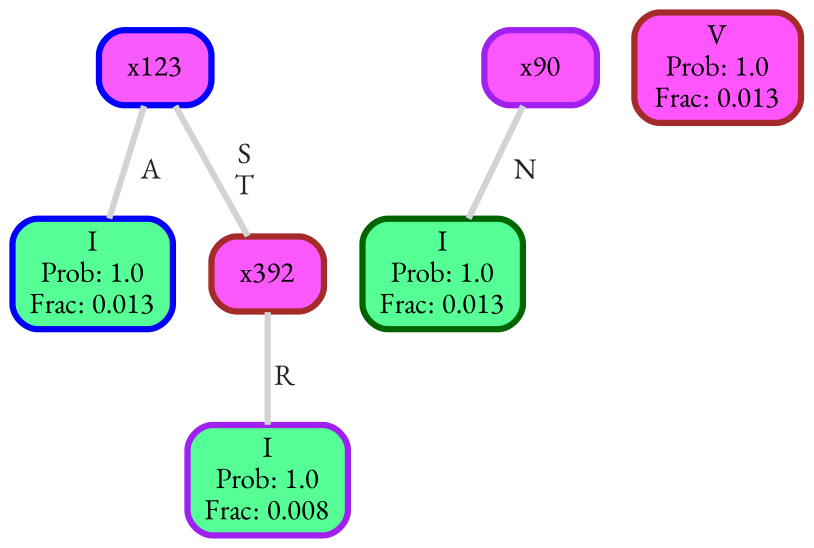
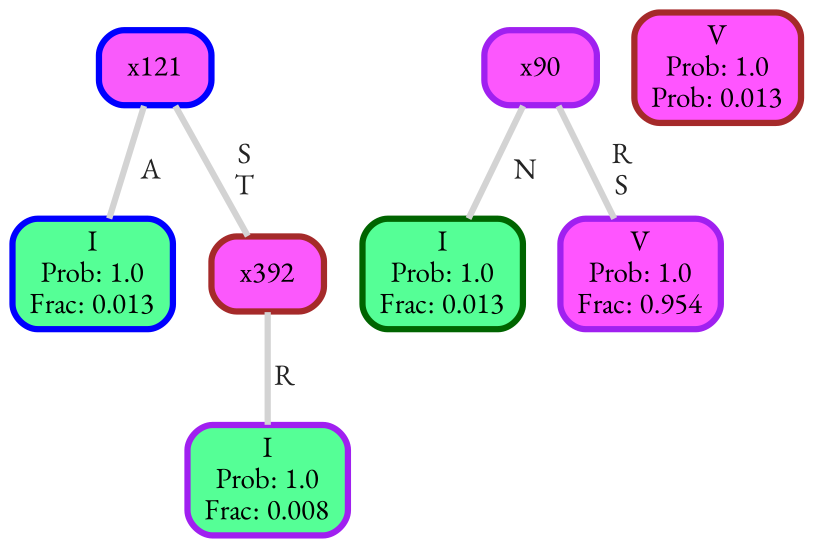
node "x123": label "x123" -> "x121"
node "V Prob: 1.0 Frac: 0.013": label "V Prob: 1.0 Frac: 0.013" -> "V Prob: 1.0 Prob: 0.013"
node "V Prob: 1.0 Frac: 0.954": added
